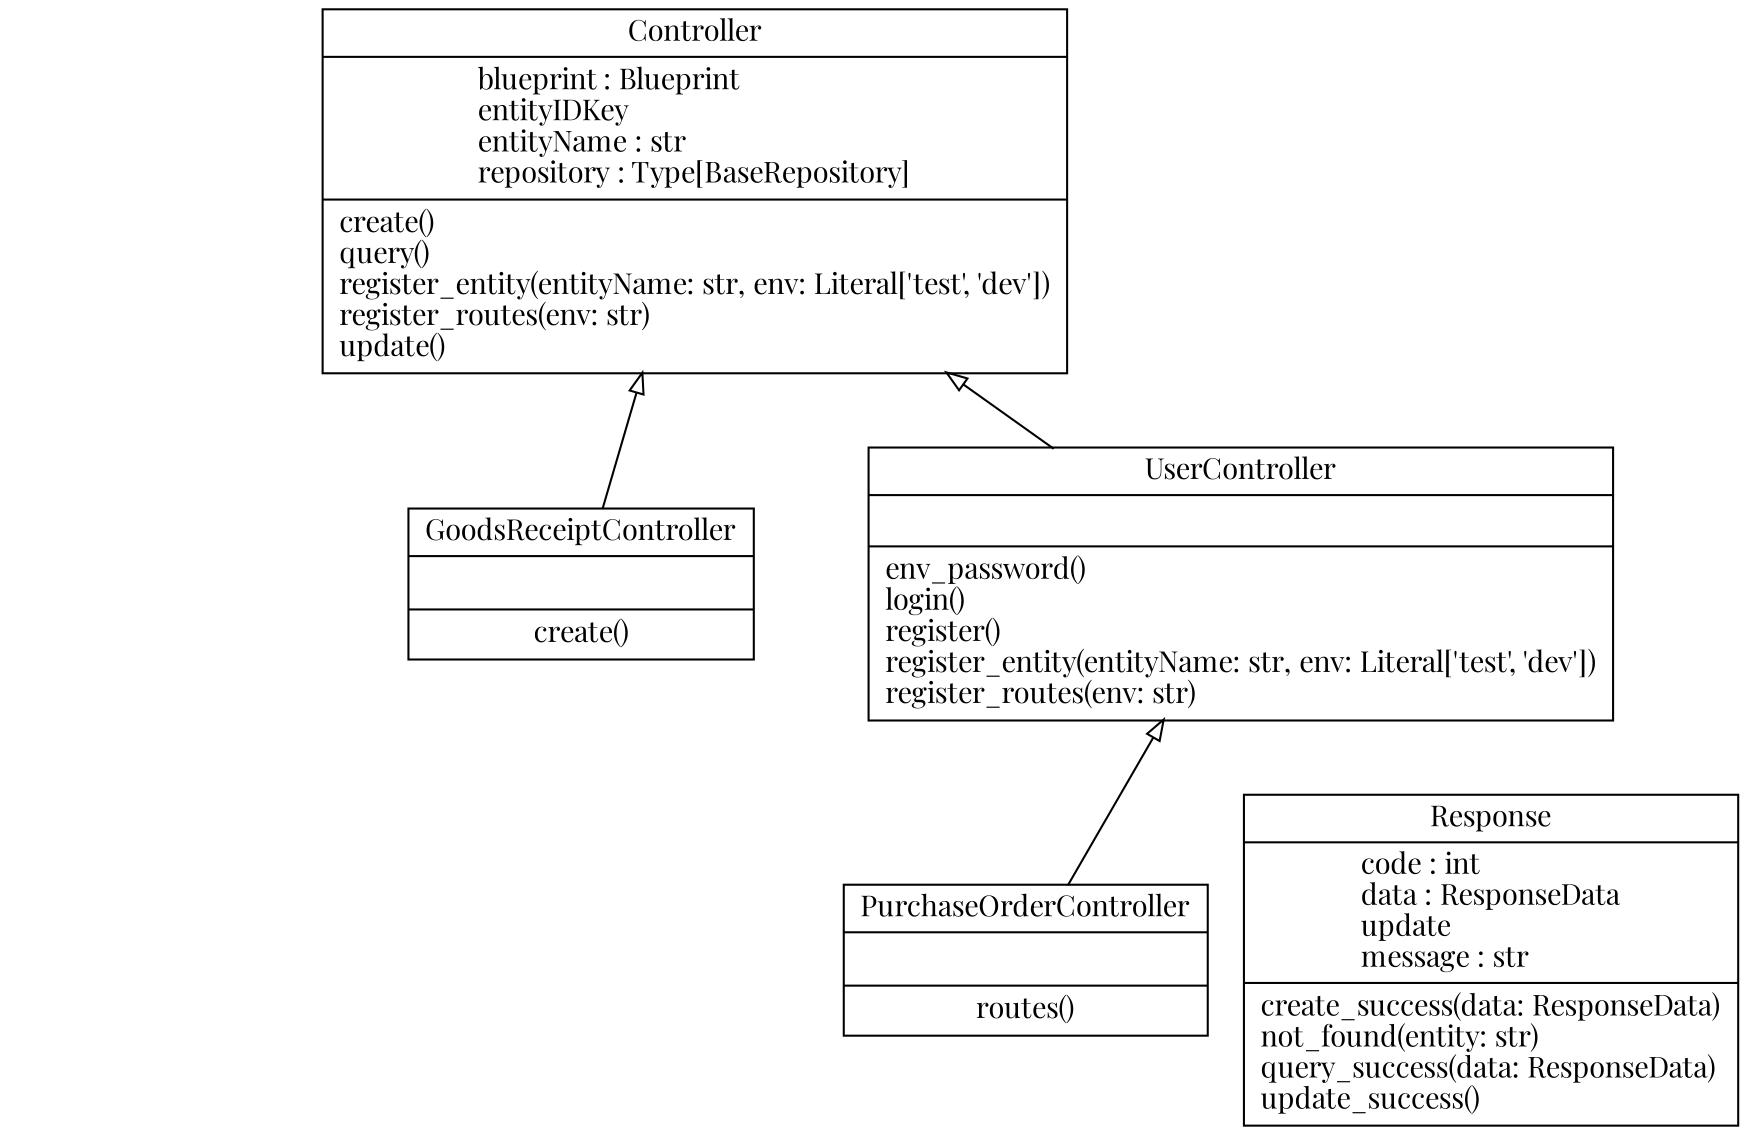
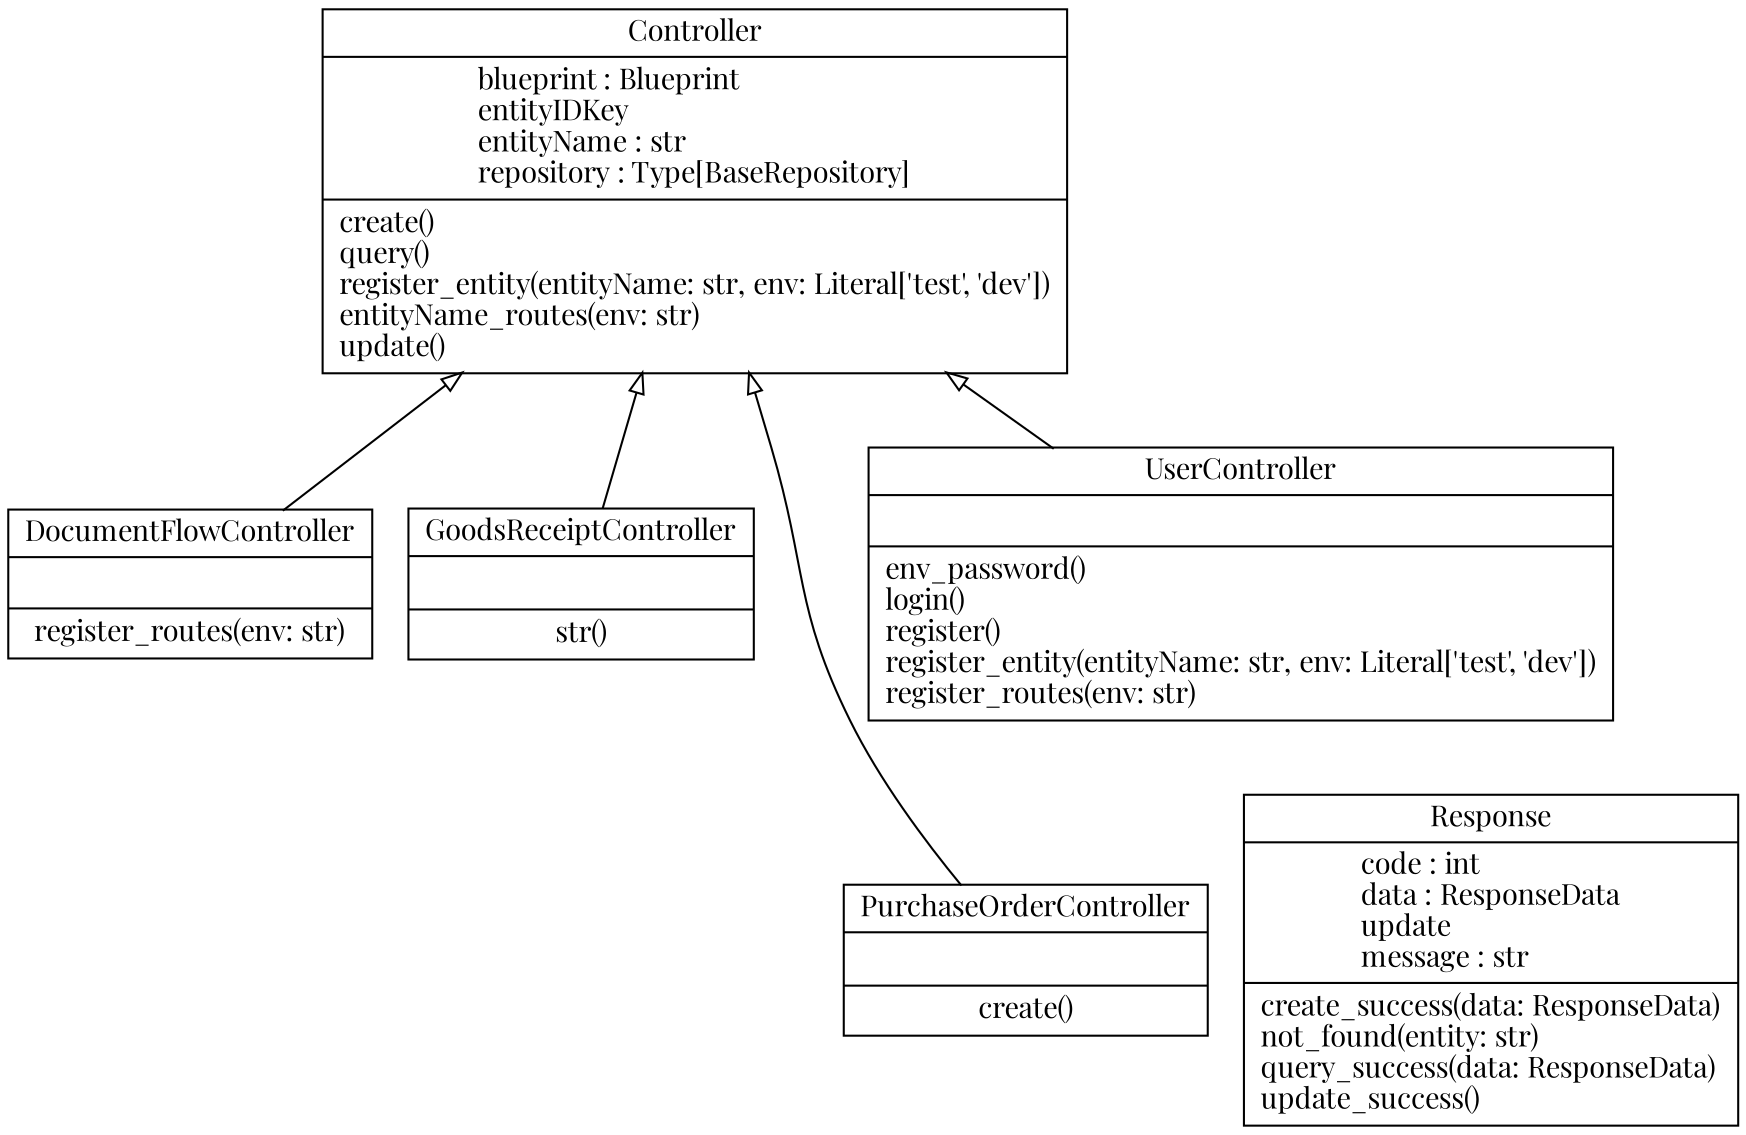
node "Controller": text "register_routes(env: str)" -> "entityName_routes(env: str)"
node "DocumentFlowController": added
node "GoodsReceiptController": text "create()" -> "str()"
edge "PurchaseOrderController" -> "UserController": now "PurchaseOrderController" -> "Controller"
node "PurchaseOrderController": text "routes()" -> "create()"
